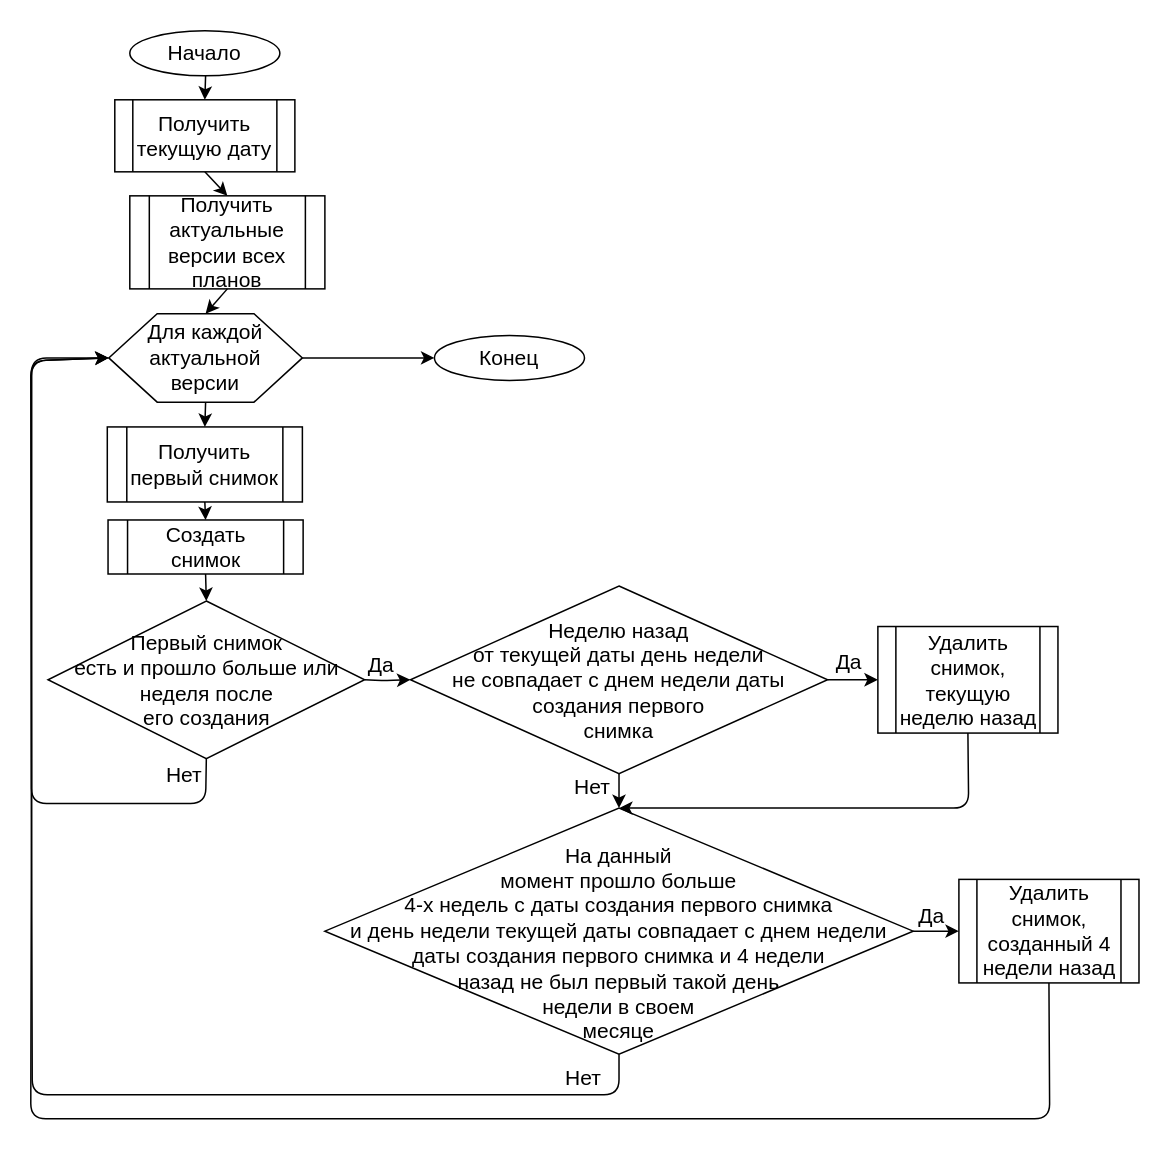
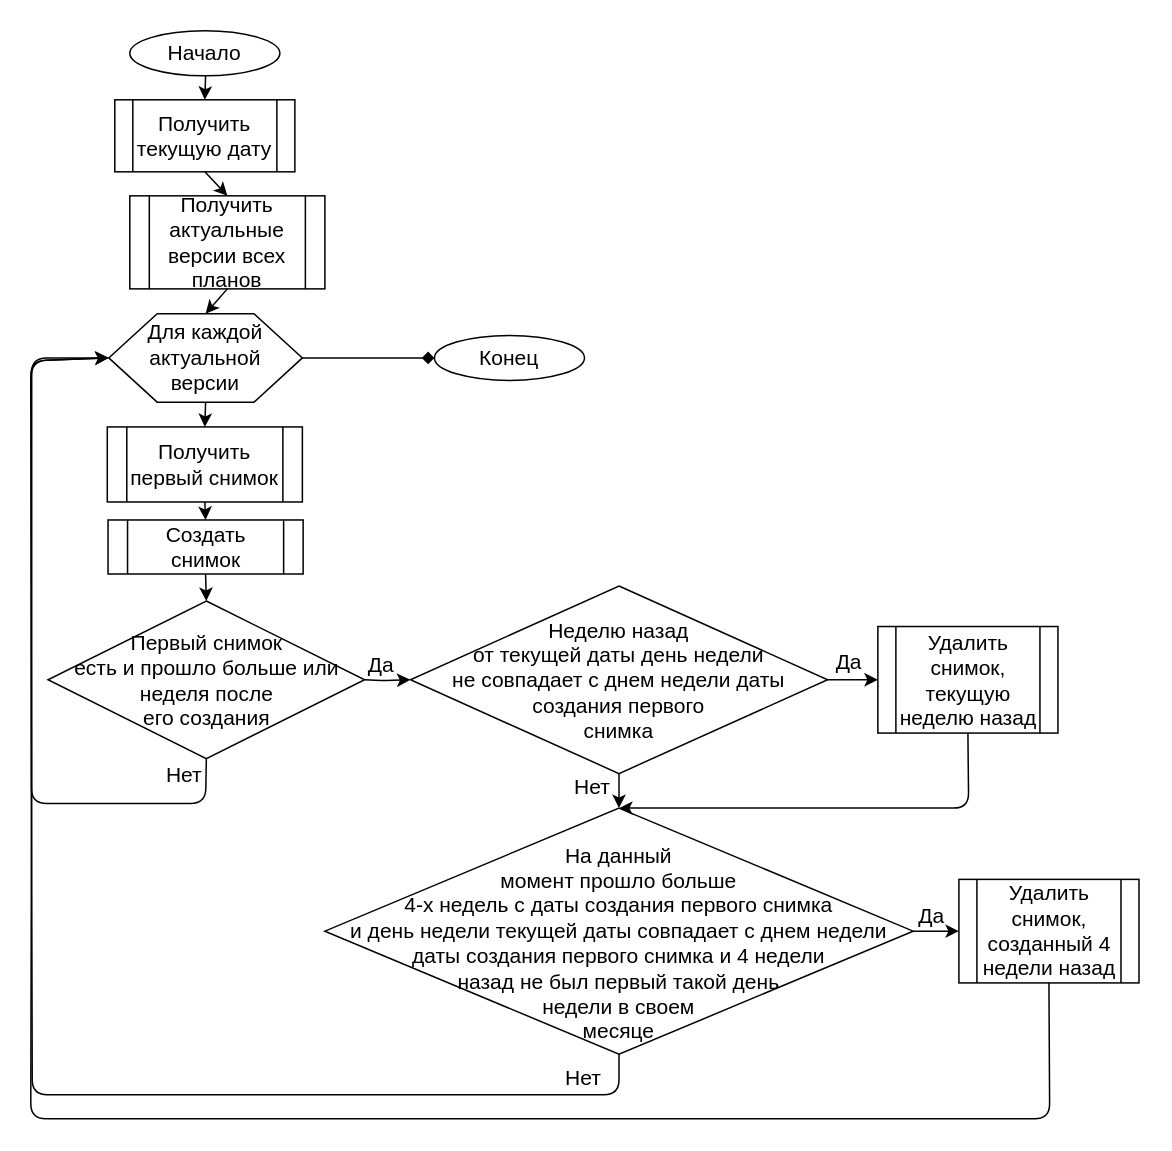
edge "Для каждой актуальной версии" -> "Конец": arrowhead classic -> diamond
